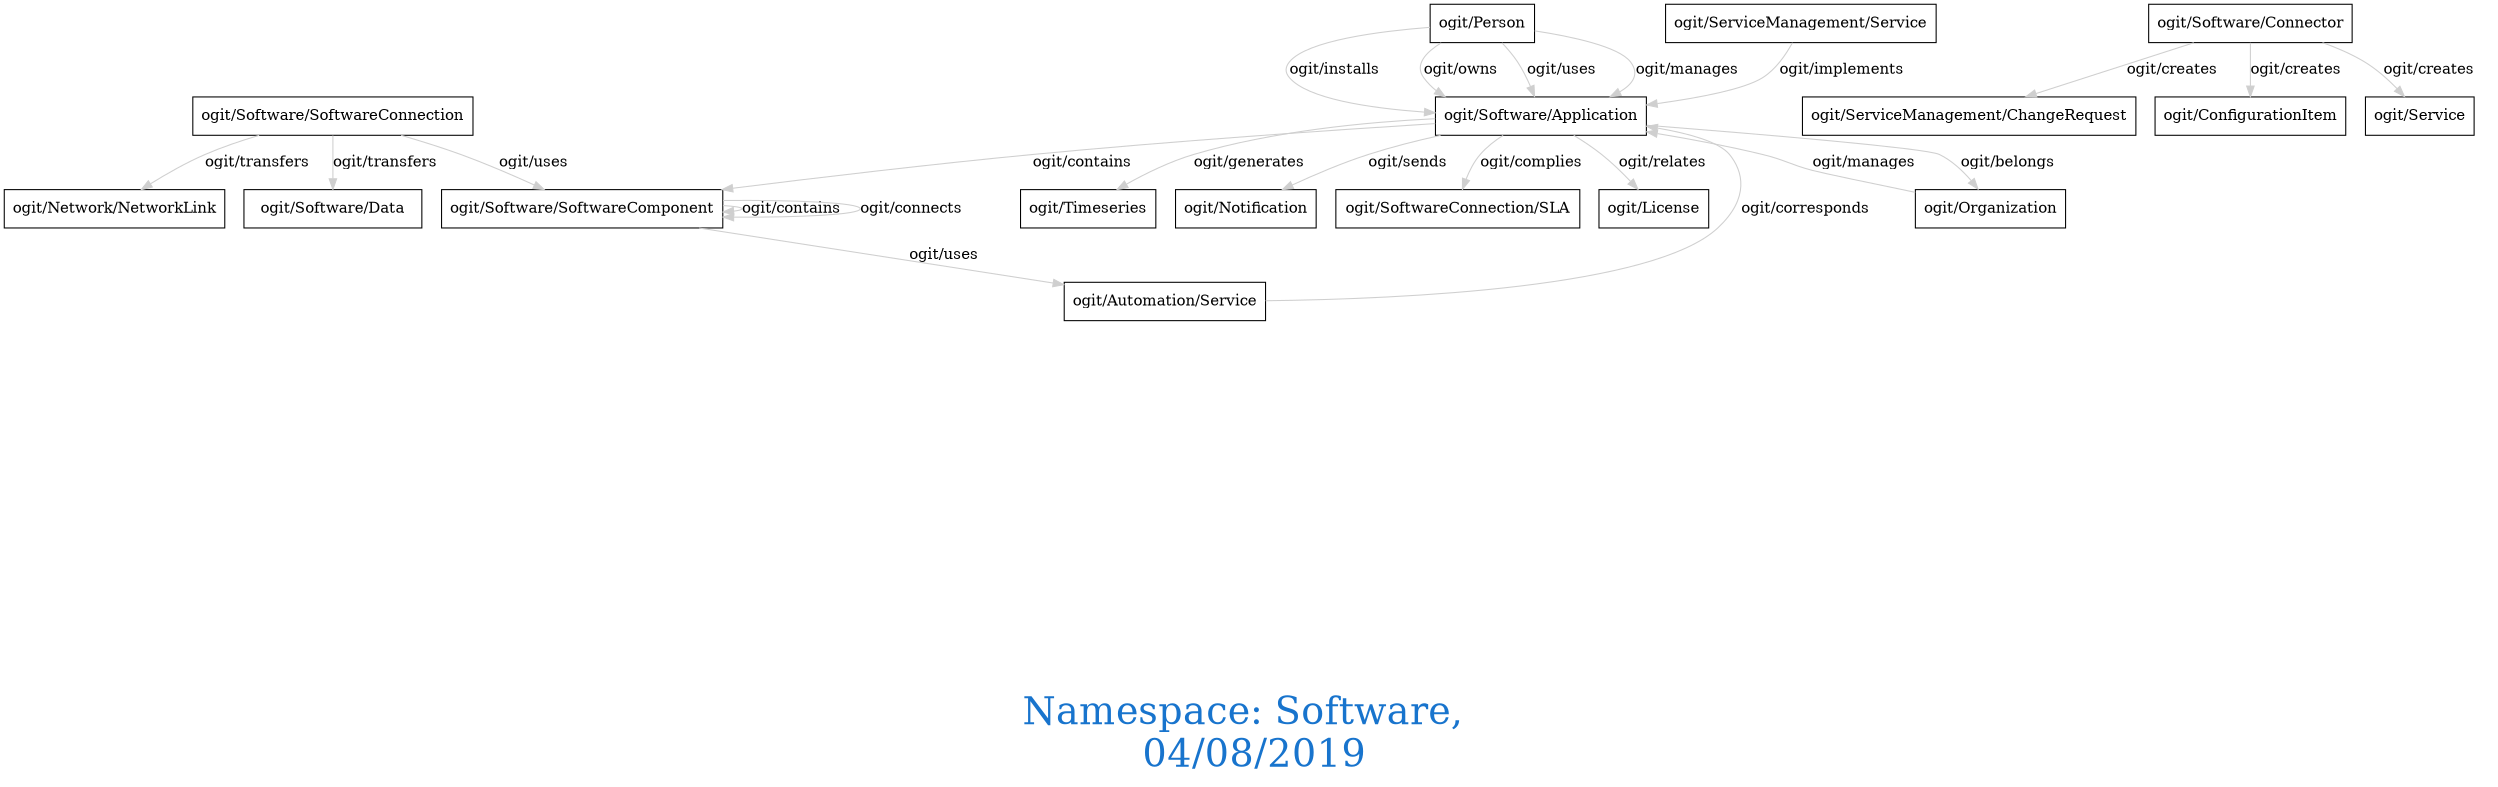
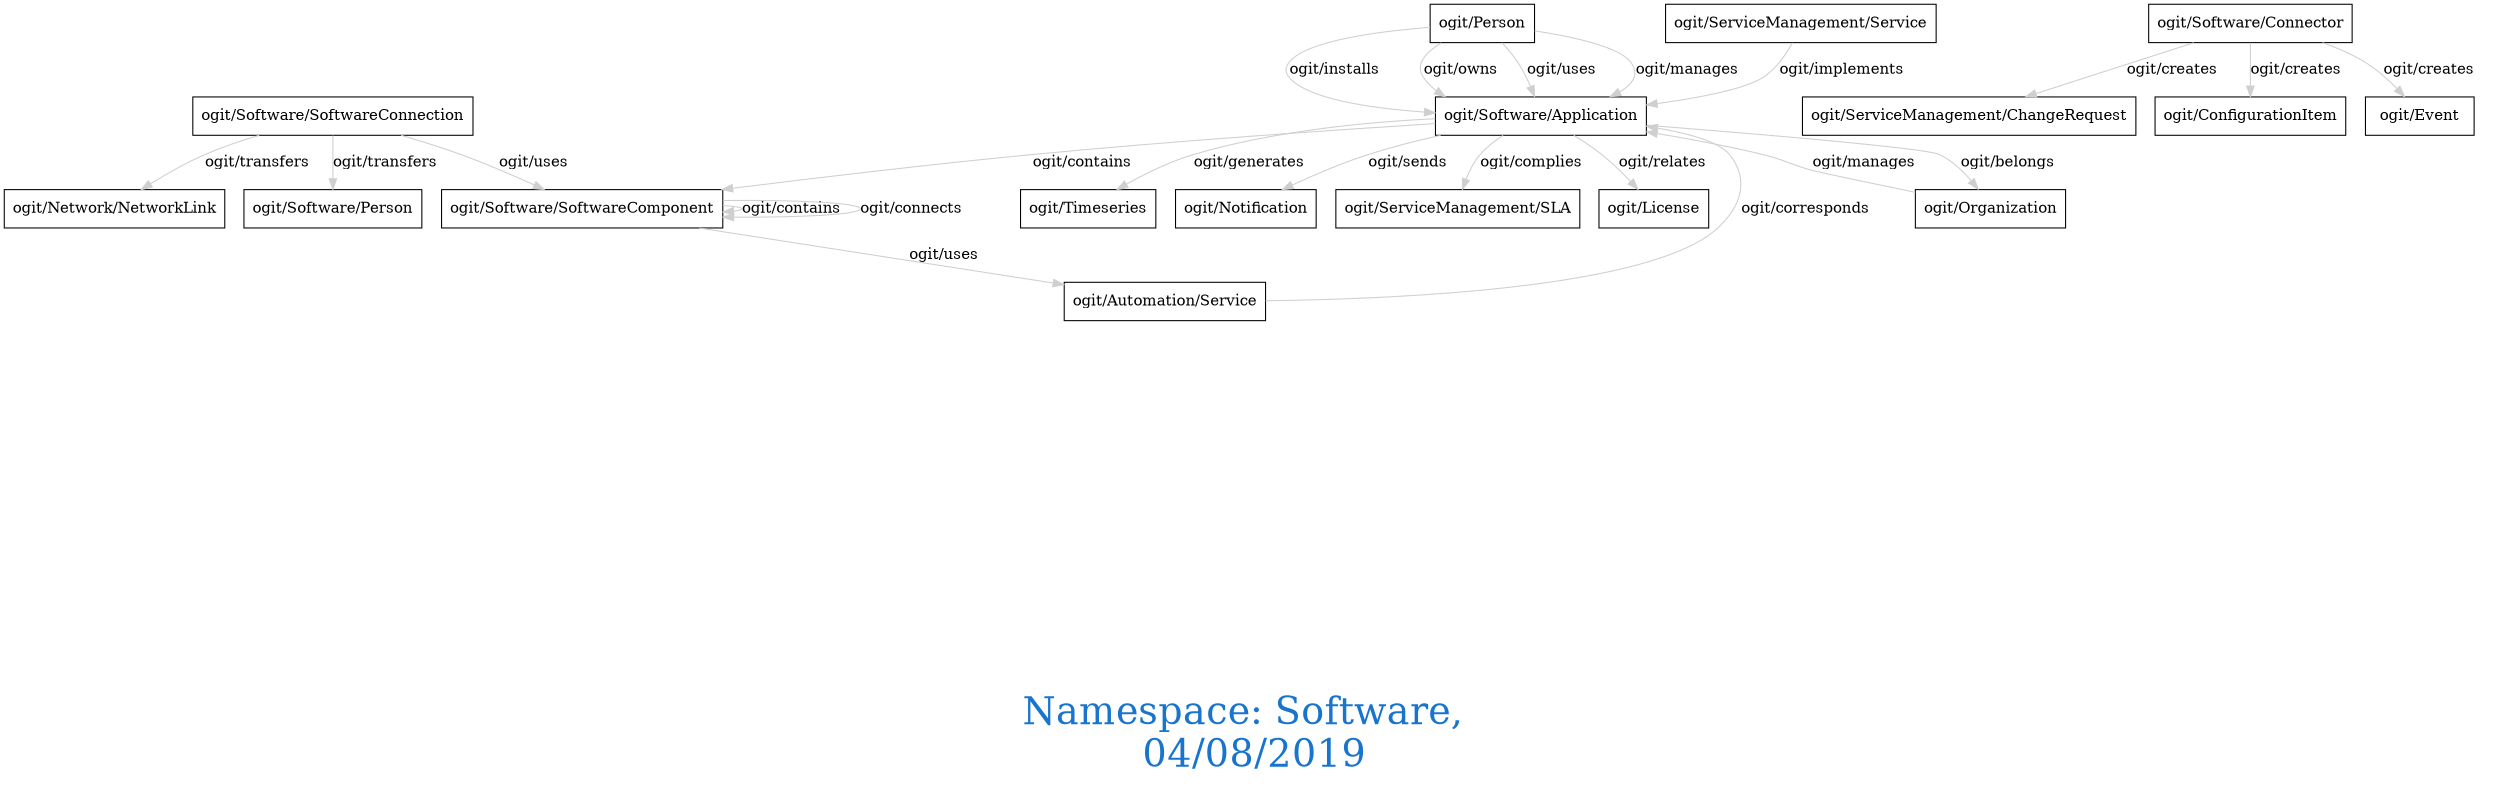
node "ogit/Service": label "ogit/Service" -> "ogit/Event"
node "ogit/Software/Data": label "ogit/Software/Data" -> "ogit/Software/Person"
node "ogit/SoftwareConnection/SLA": label "ogit/SoftwareConnection/SLA" -> "ogit/ServiceManagement/SLA"
